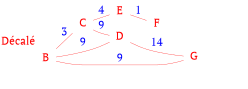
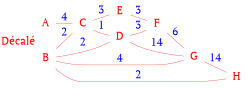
edge "E" -- "C": label "4" -> "3"
edge "E" -- "F": label "1" -> "3"
node "A": added
edge "C" -- "D": label "9" -> "1"
edge "C" -- "B Décalé": label "3" -> "2"
edge "F" -- "D": added, label "3"
edge "F" -- "G": added, label "6"
edge "D" -- "B Décalé": label "9" -> "2"
edge "G" -- "B Décalé": label "9" -> "4"
node "H": added
